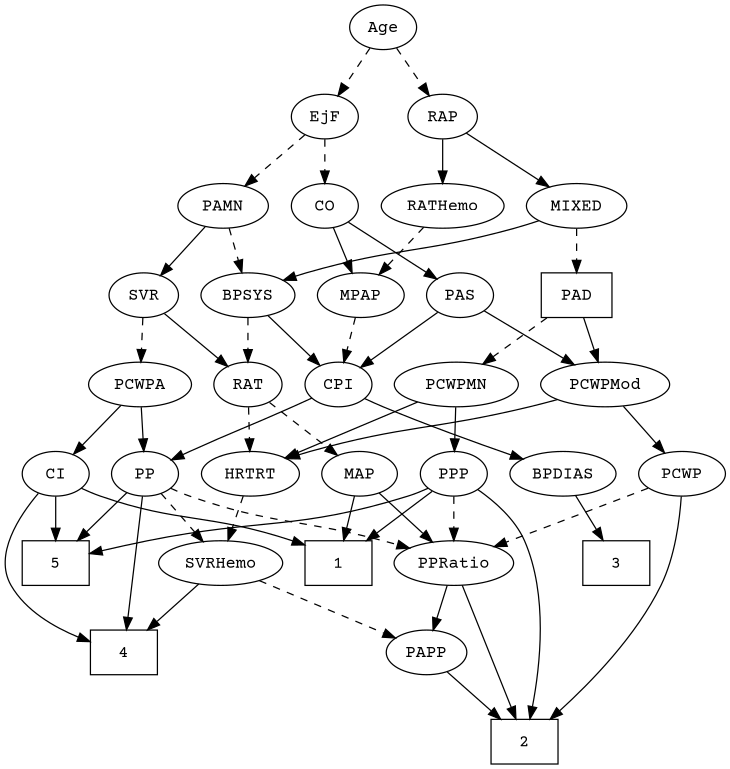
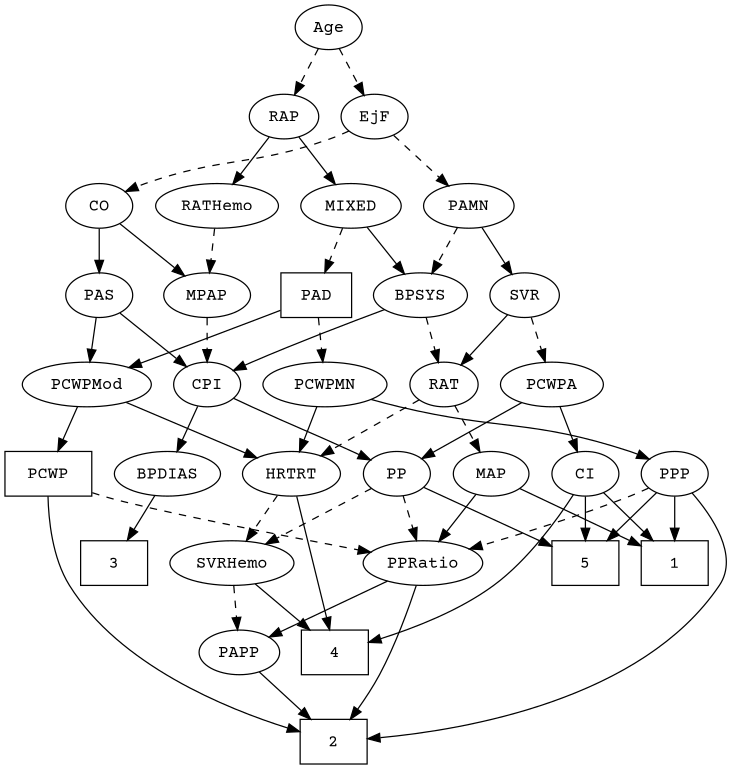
node "PCWP": shape ellipse -> box
edge "PP" -> "4": now "HRTRT" -> "4"
